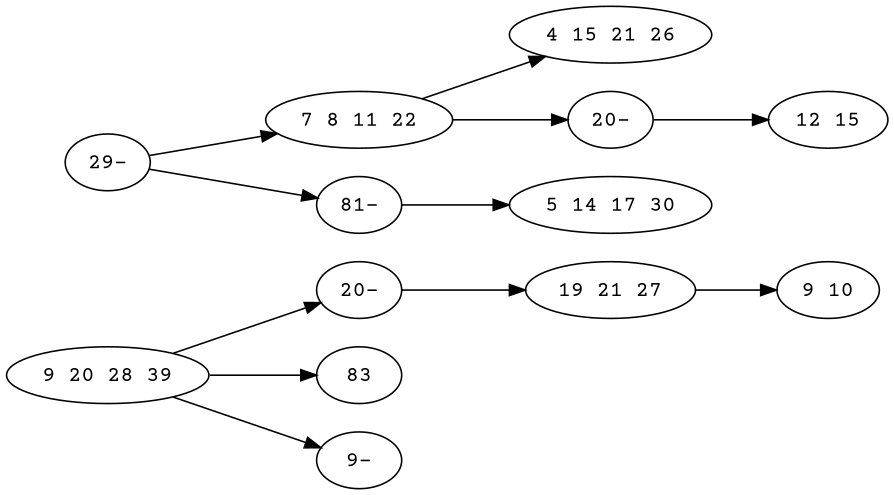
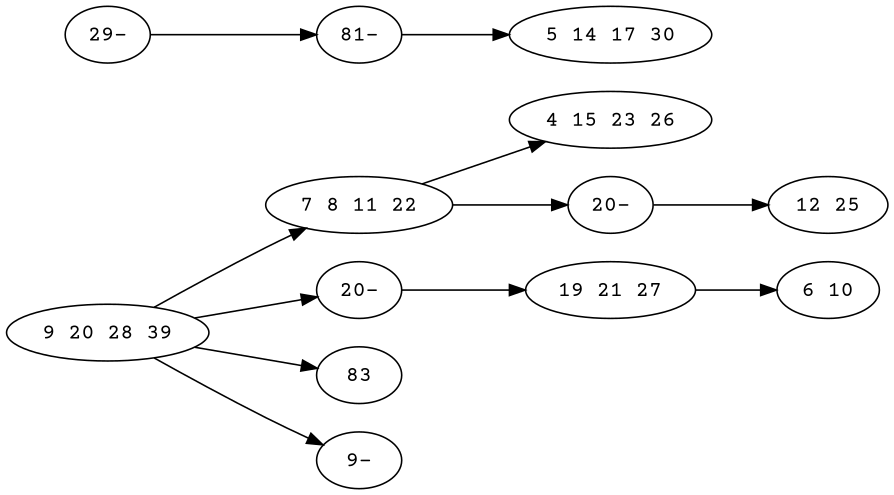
node "4 15 21 26": label "4 15 21 26" -> "4 15 23 26"
node "12 15": label "12 15" -> "12 25"
edge "29-" -> "7 8 11 22": now "9 20 28 39" -> "7 8 11 22"
node "9 10": label "9 10" -> "6 10"
